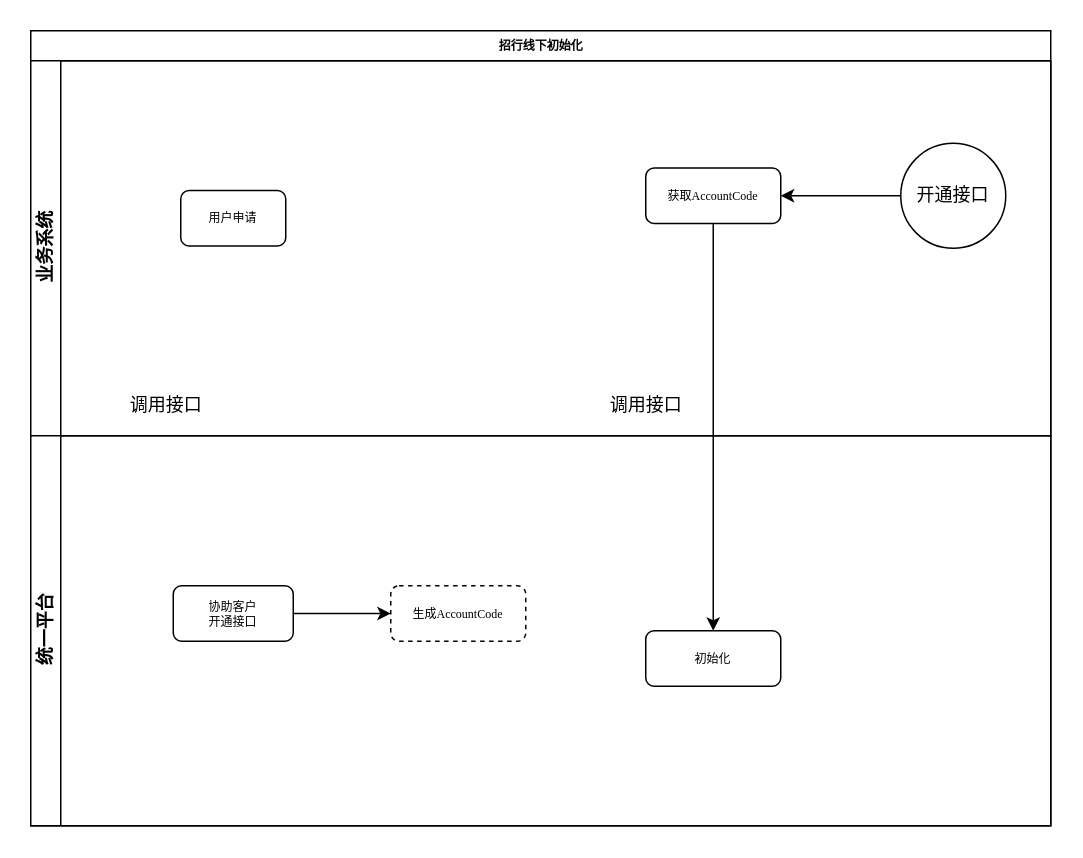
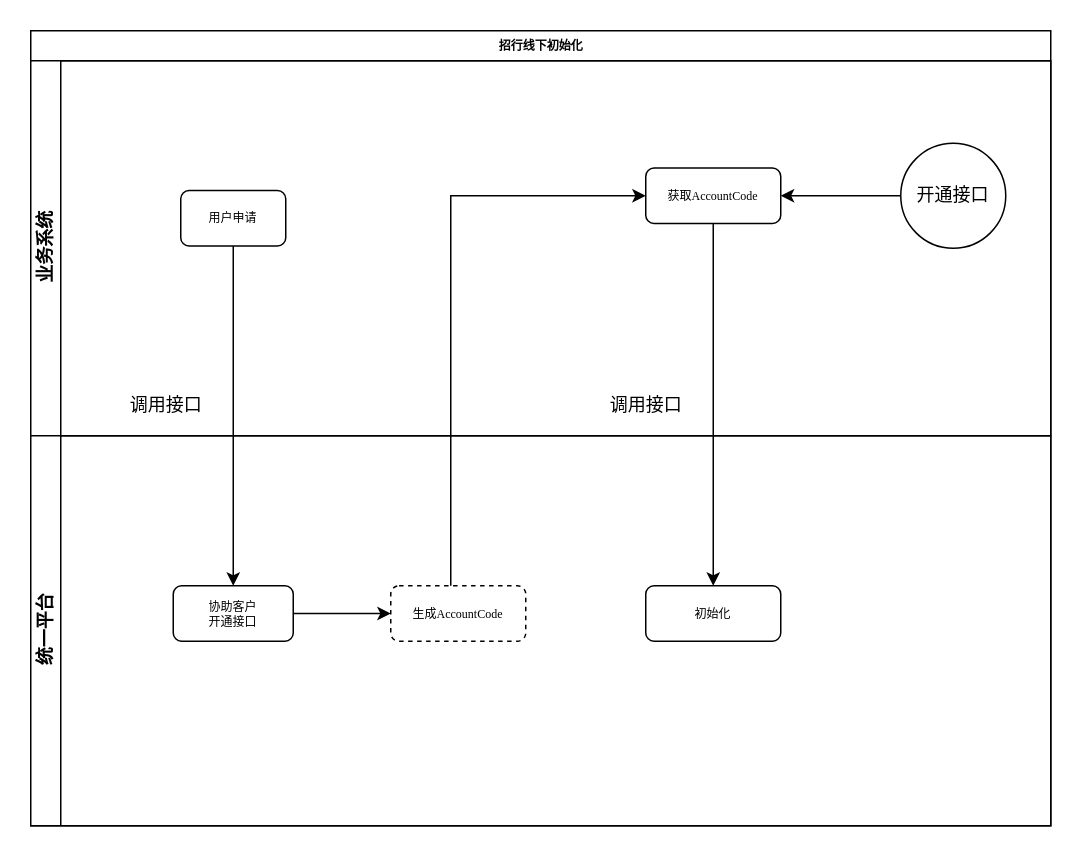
edge "生成AccountCode" -> "获取AccountCode": added
edge "用户申请" -> "协助客户 开通接口": added
node "初始化": moved (713, 659) -> (713, 614)
